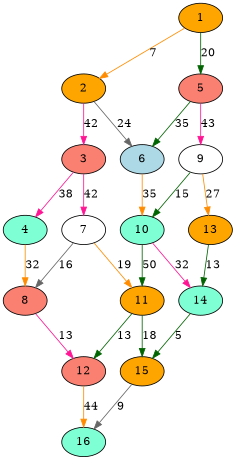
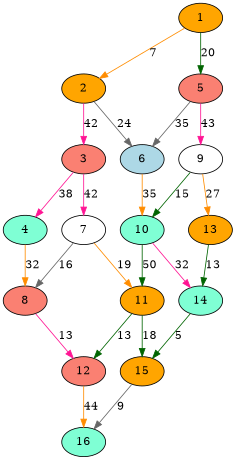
edge "5" -> "6": color darkgreen -> gray40
